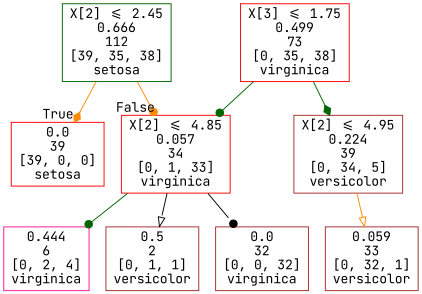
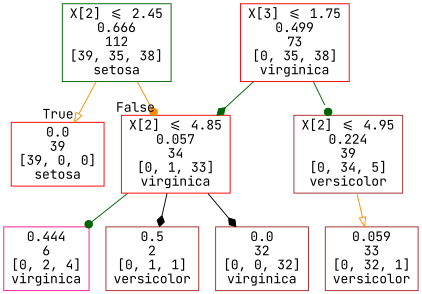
edge "X[3] <= 1.75 0.499 73 [0, 35, 38] virginica" -> "X[2] <= 4.95 0.224 39 [0, 34, 5] versicolor": arrowhead diamond -> dot
edge "X[3] <= 1.75 0.499 73 [0, 35, 38] virginica" -> "X[2] <= 4.85 0.057 34 [0, 1, 33] virginica": arrowhead dot -> diamond
edge "X[2] <= 2.45 0.666 112 [39, 35, 38] setosa" -> "0.0 39 [39, 0, 0] setosa": arrowhead diamond -> onormal
edge "X[2] <= 4.85 0.057 34 [0, 1, 33] virginica" -> "0.5 2 [0, 1, 1] versicolor": arrowhead onormal -> diamond
edge "X[2] <= 4.85 0.057 34 [0, 1, 33] virginica" -> "0.0 32 [0, 0, 32] virginica": arrowhead dot -> diamond
